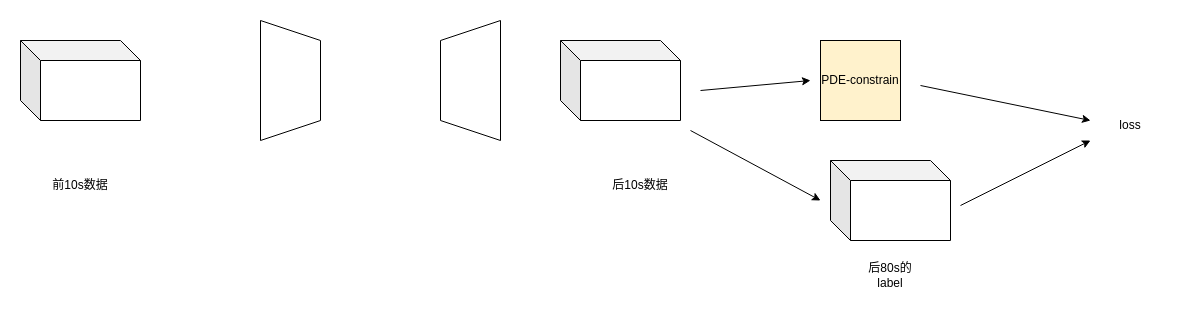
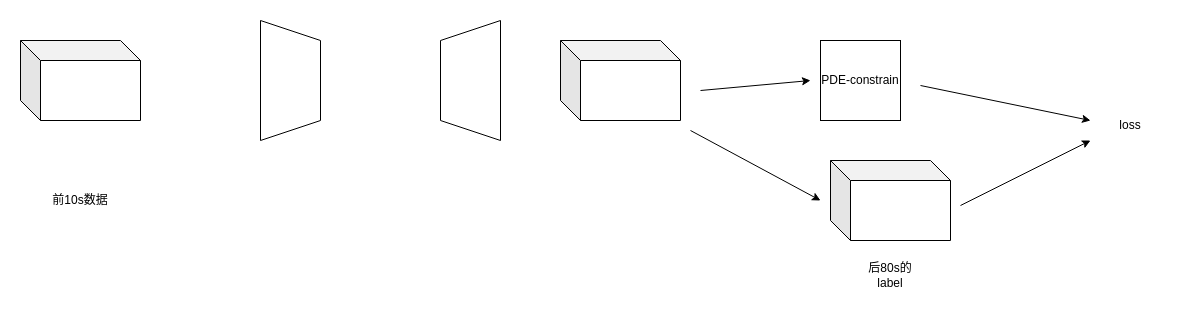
node "PDE-constrain": fillcolor #fff2cc -> #ffffff
node "前10s数据": moved (81, 186) -> (81, 201)
node "后10s数据": removed
